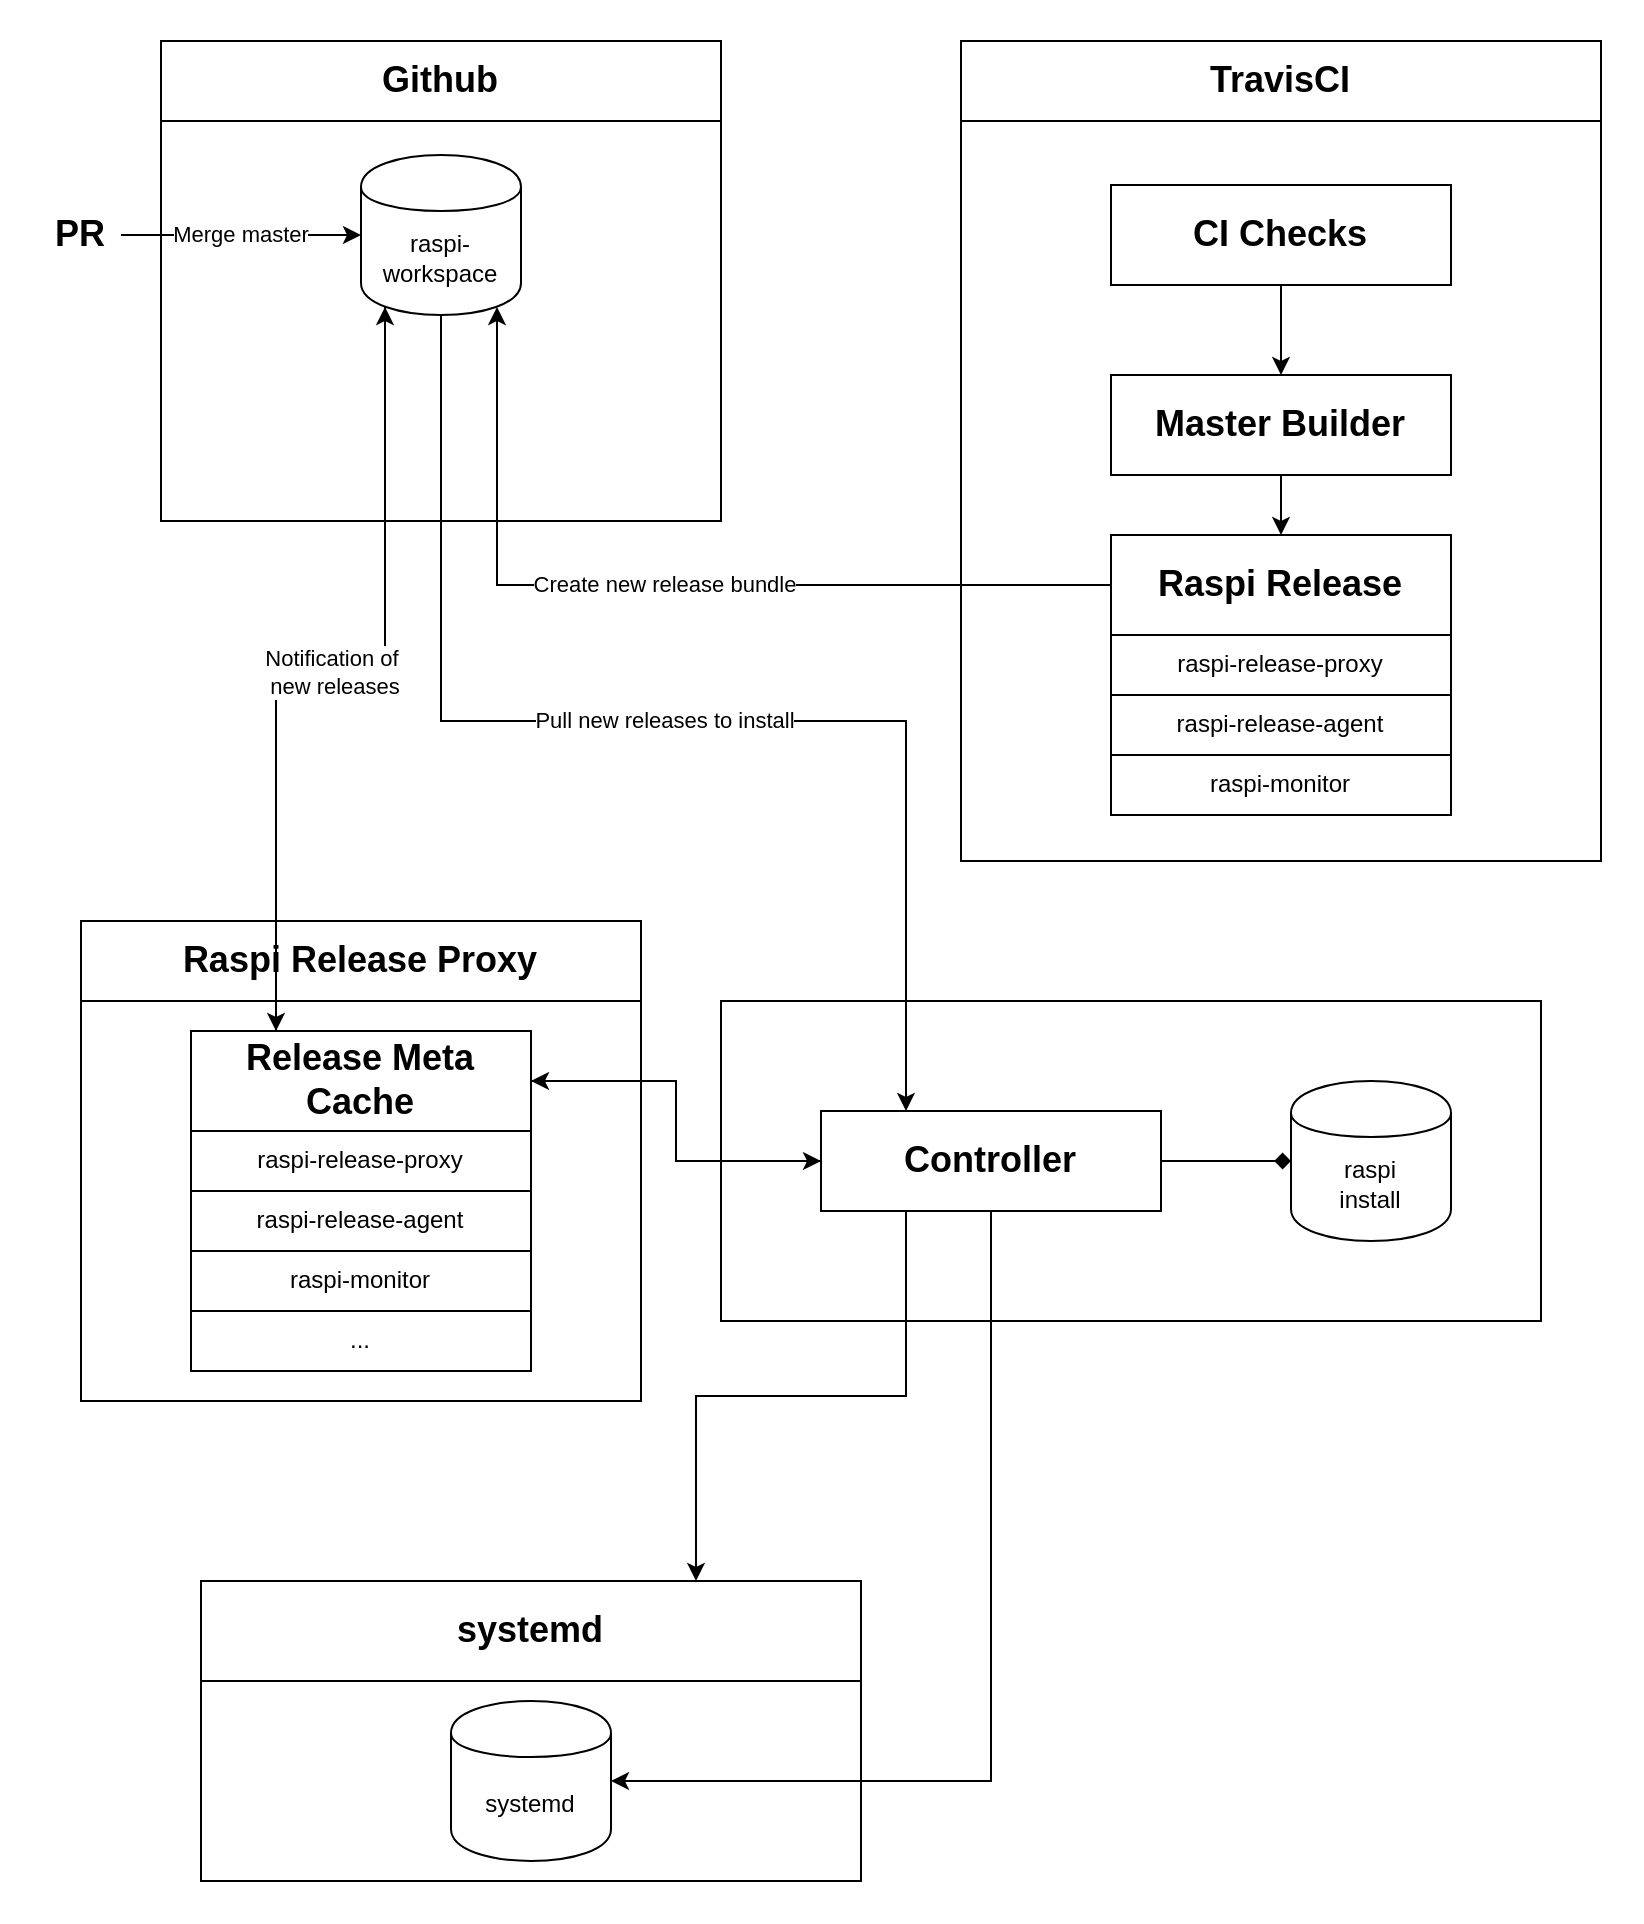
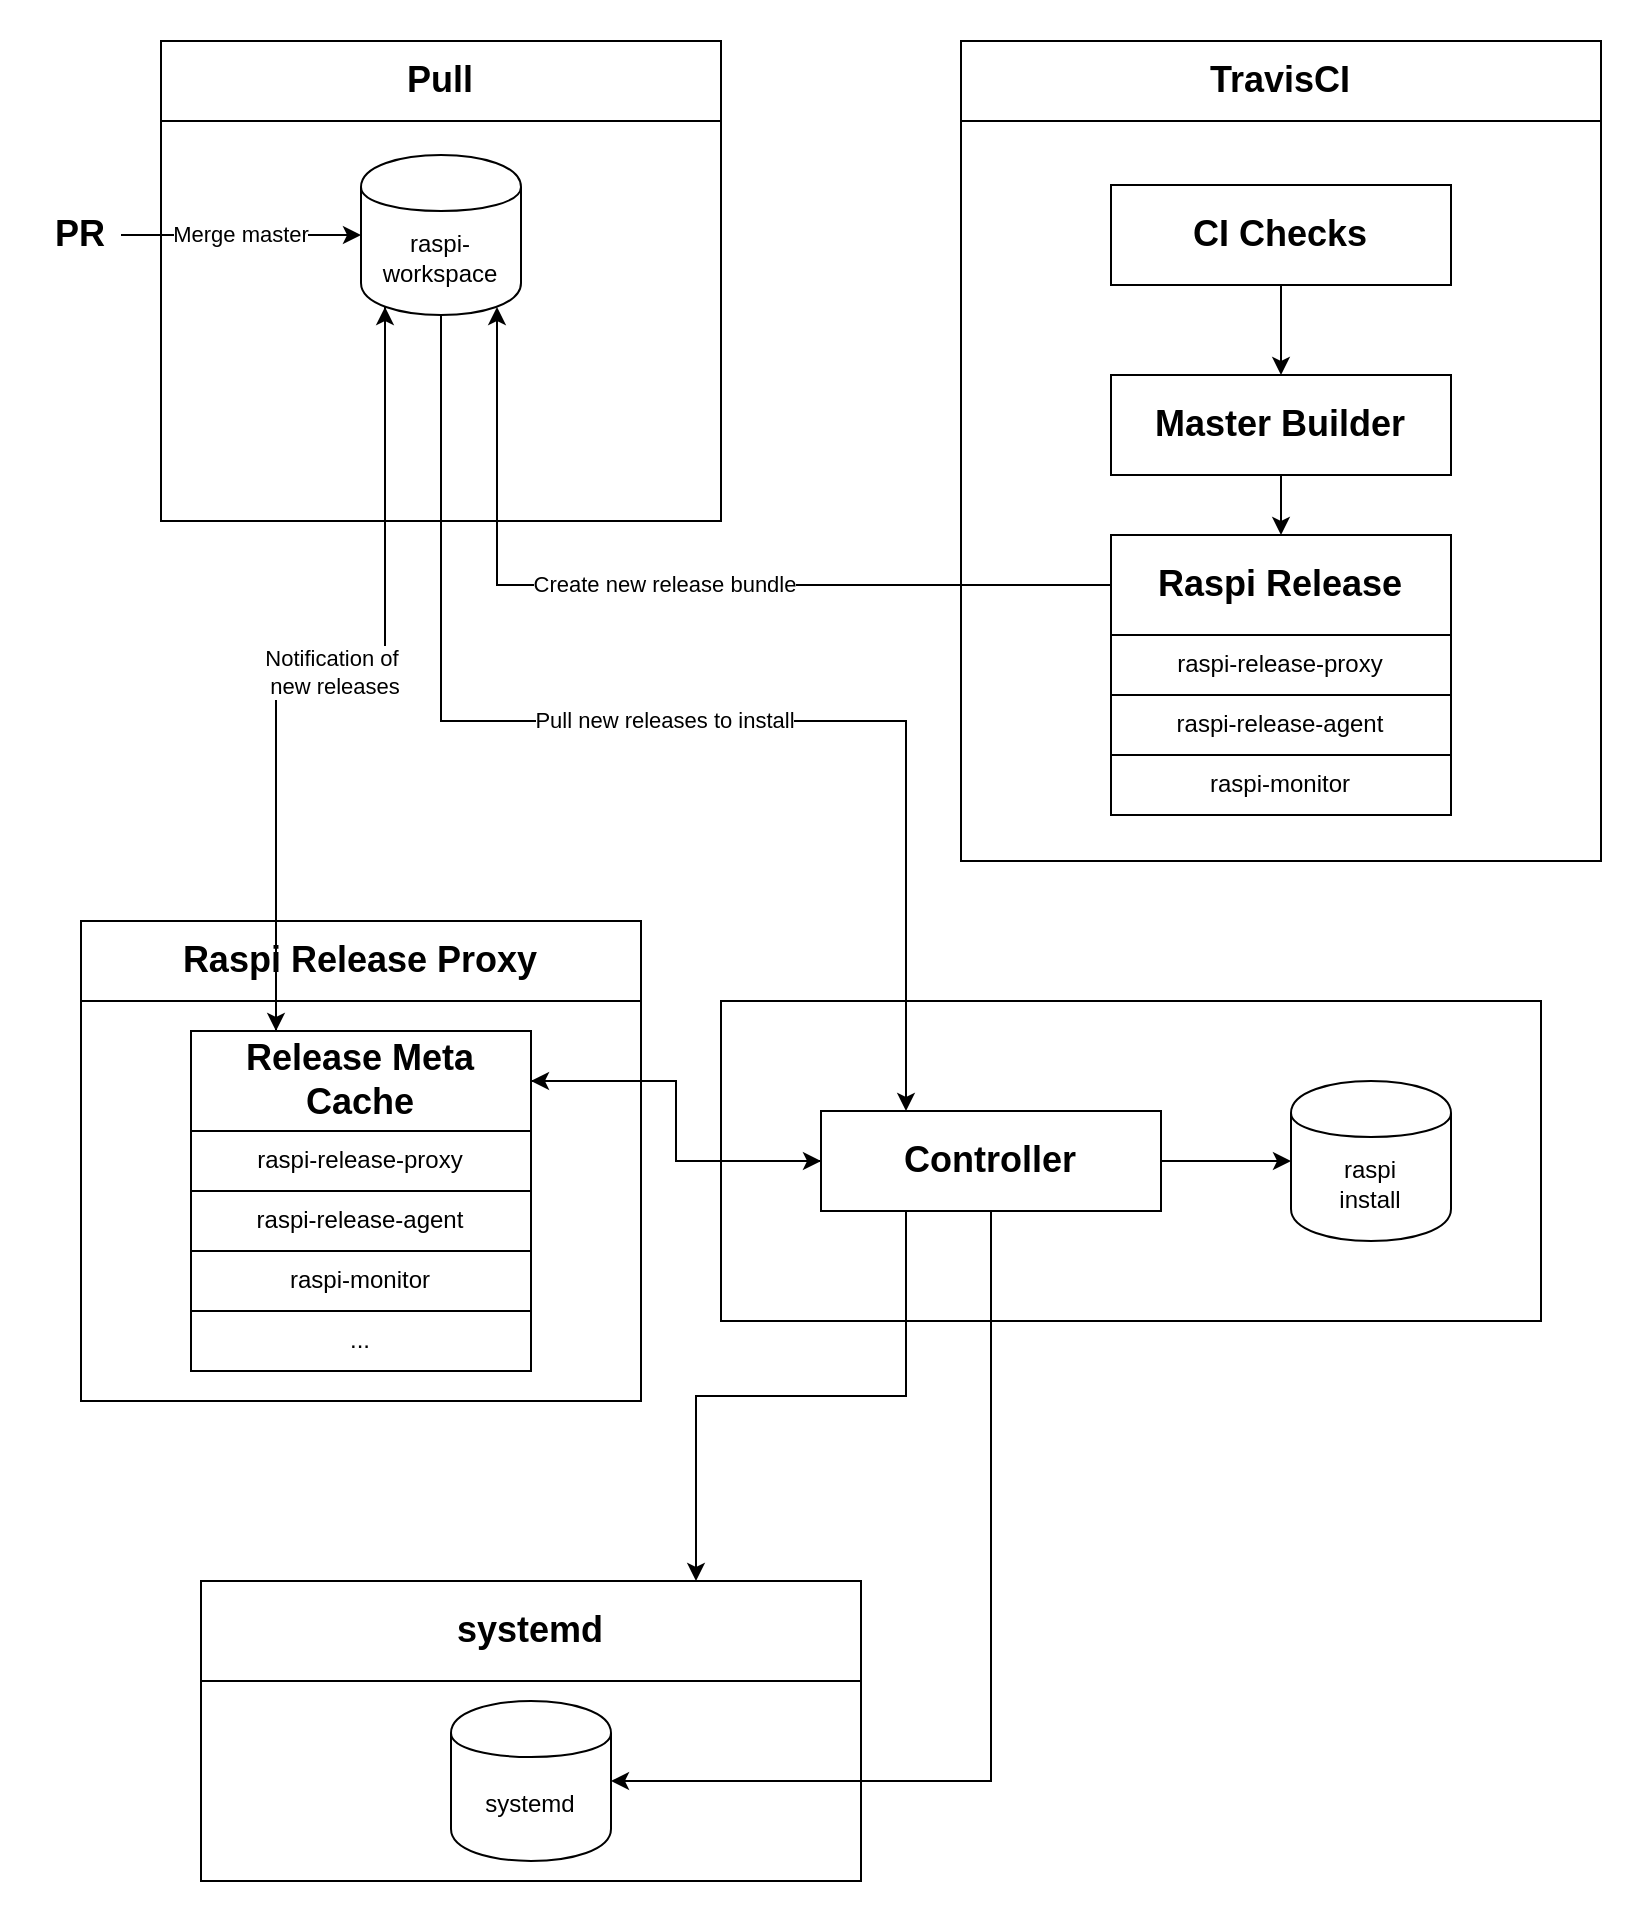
node "Github": label "Github" -> "Pull"
edge "Controller" -> "raspi install": arrowhead diamond -> classic
